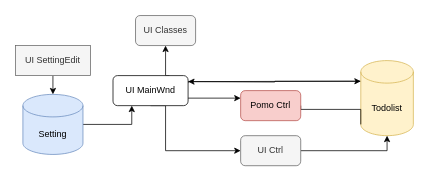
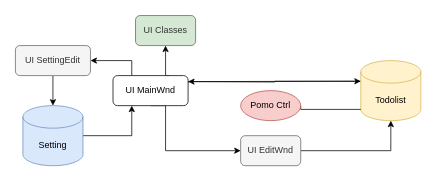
node "UI Classes": fillcolor #f5f5f5 -> #d5e8d4
node "UI SettingEdit": shape rectangle -> rounded rectangle
edge "UI MainWnd" -> "UI SettingEdit": added
edge "UI MainWnd" -> "Pomo Ctrl": removed
node "Todolist": size 53x75 -> 60x60
node "Pomo Ctrl": shape rounded rectangle -> ellipse
node "Setting": moved (53, 124) -> (53, 135)
node "UI Ctrl": label "UI Ctrl" -> "UI EditWnd"
